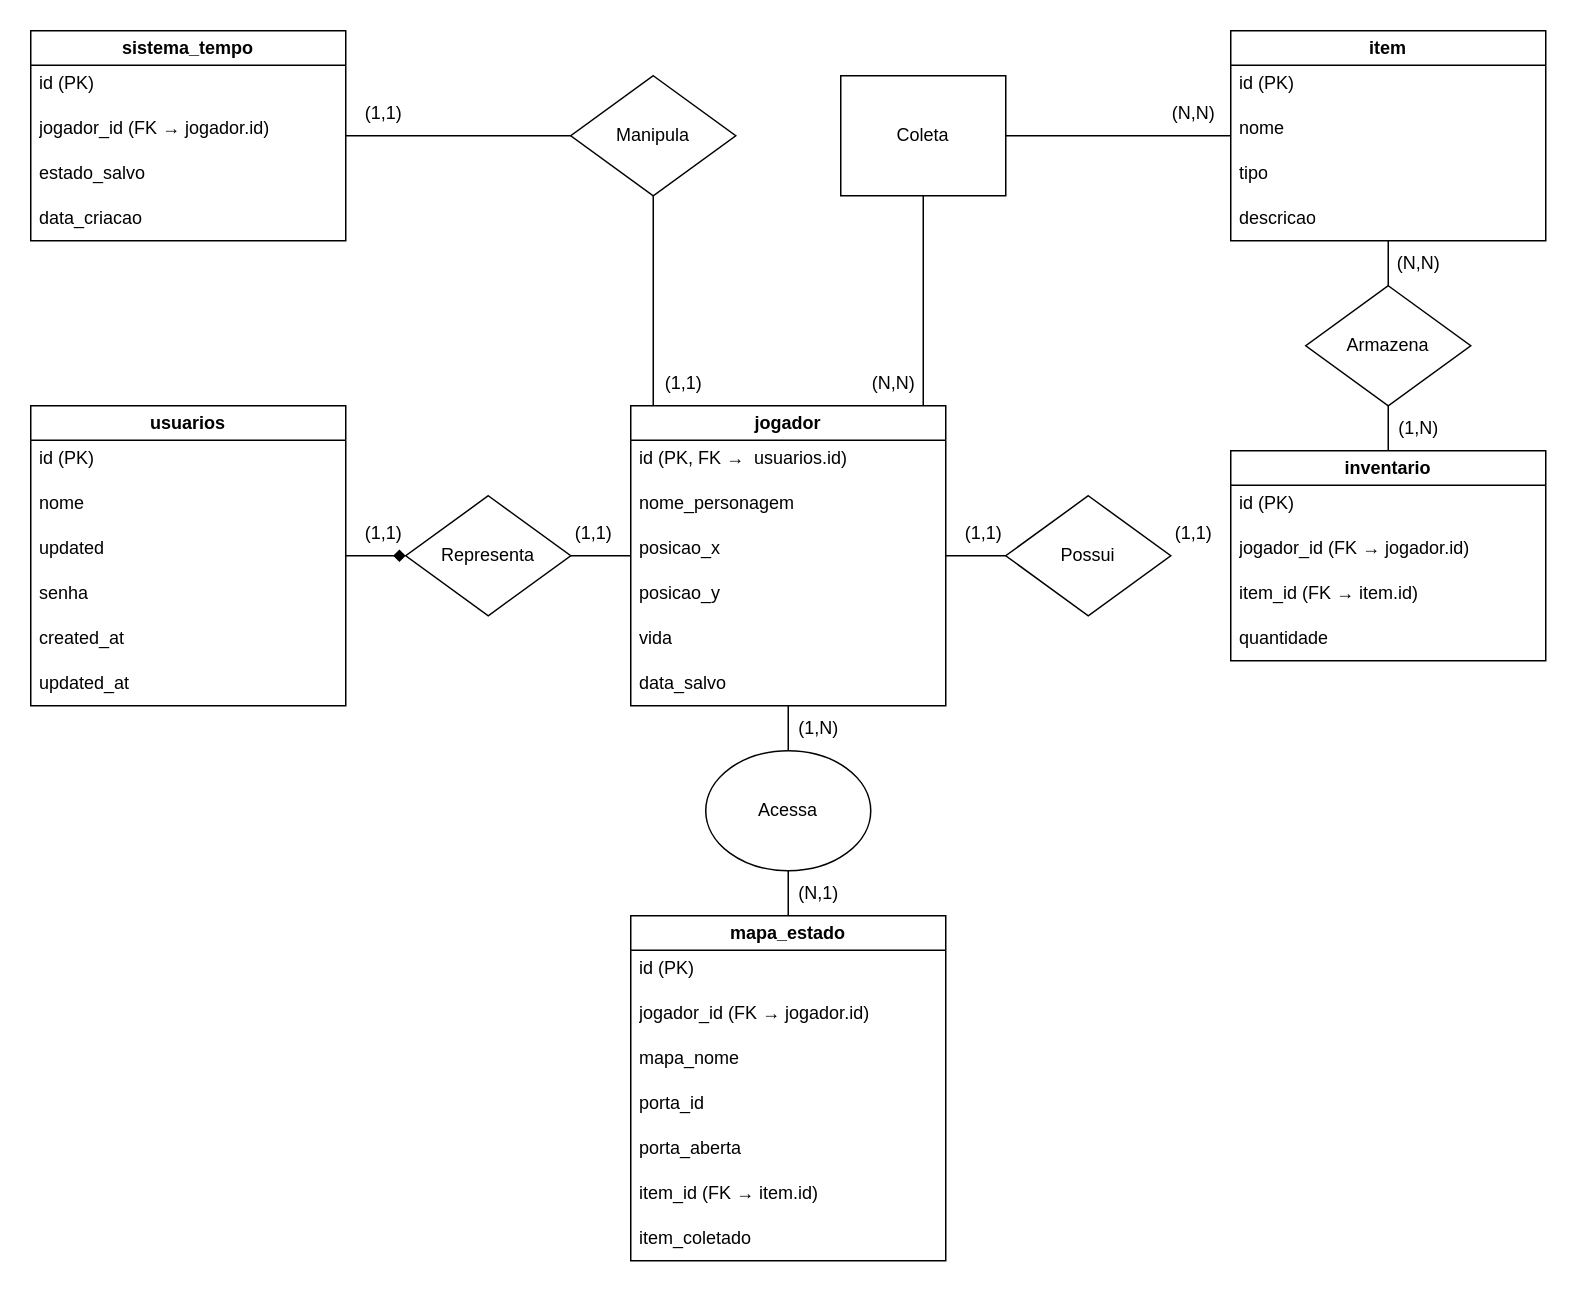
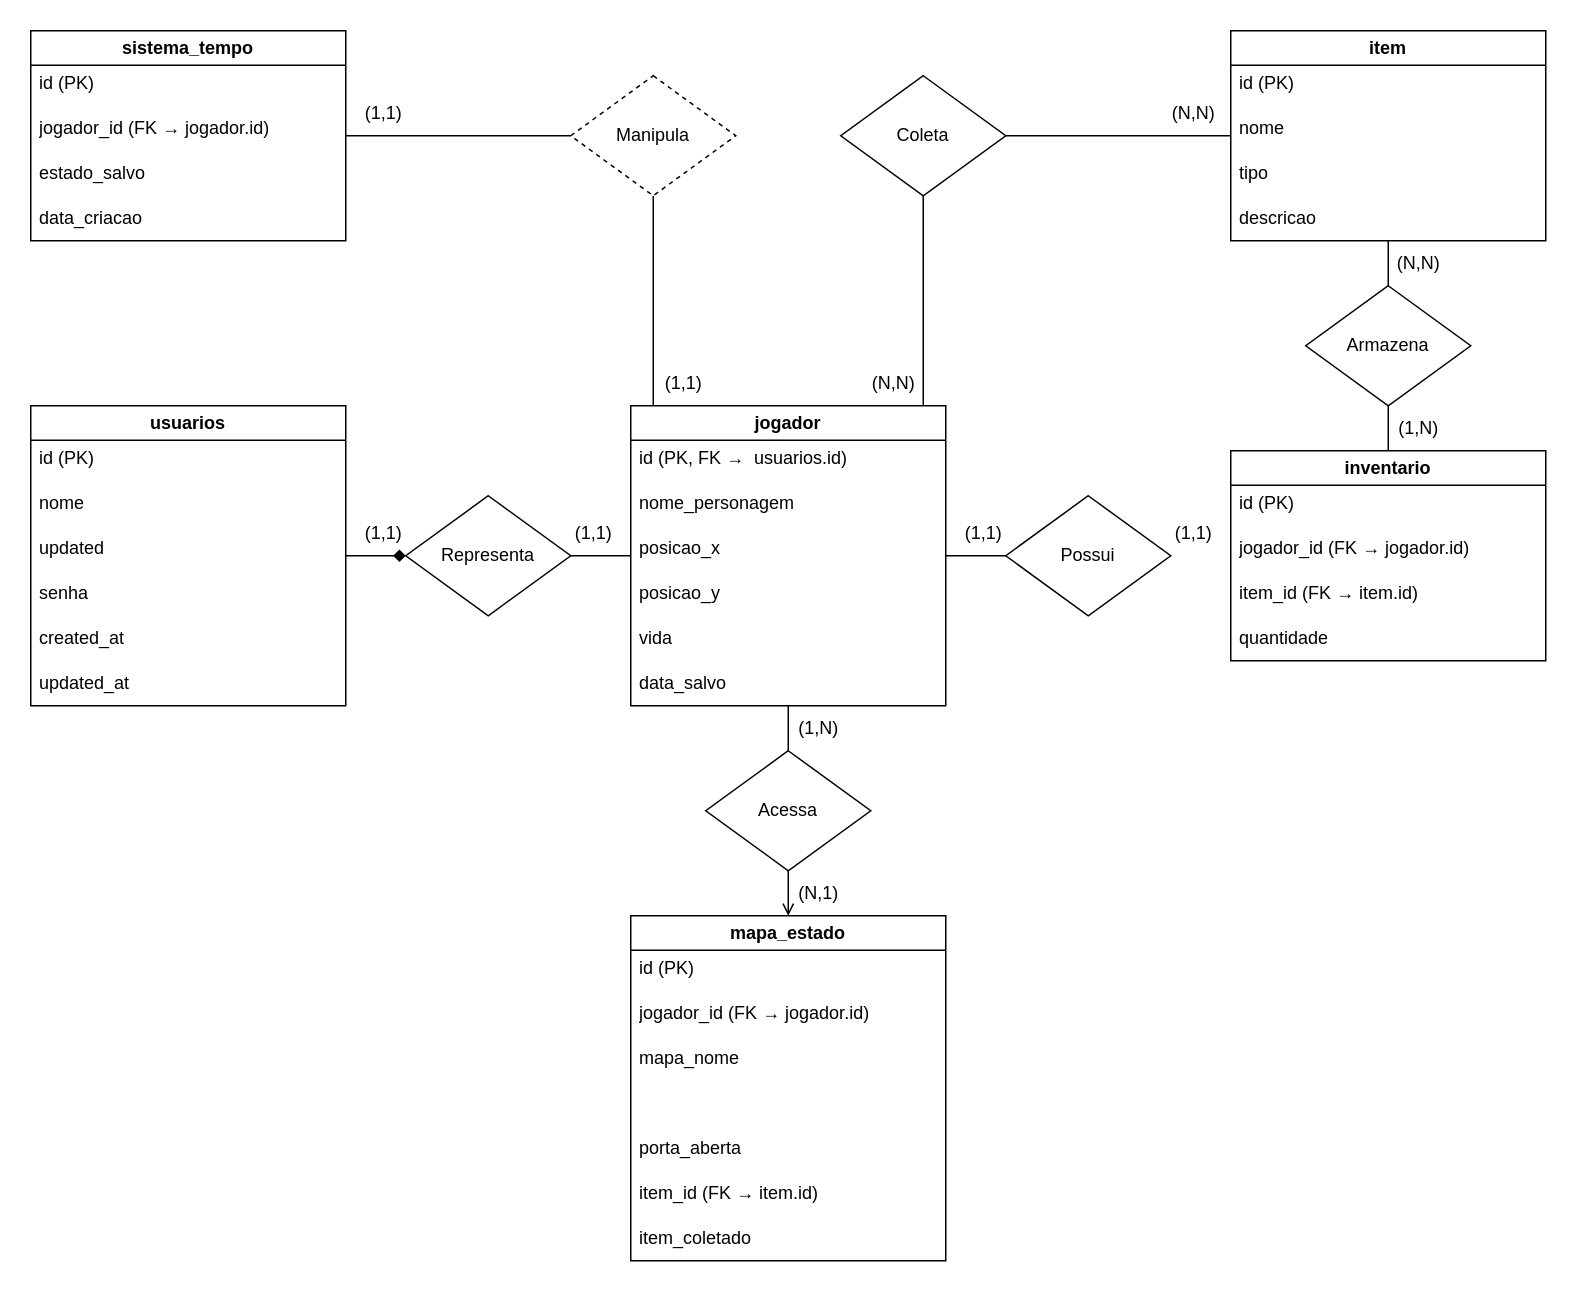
node "Manipula": style solid -> dashed
node "Coleta": shape rectangle -> diamond
node "Acessa": shape ellipse -> diamond
edge "Acessa" -- "mapa_estado": arrowhead none -> open
node "porta_id": removed
